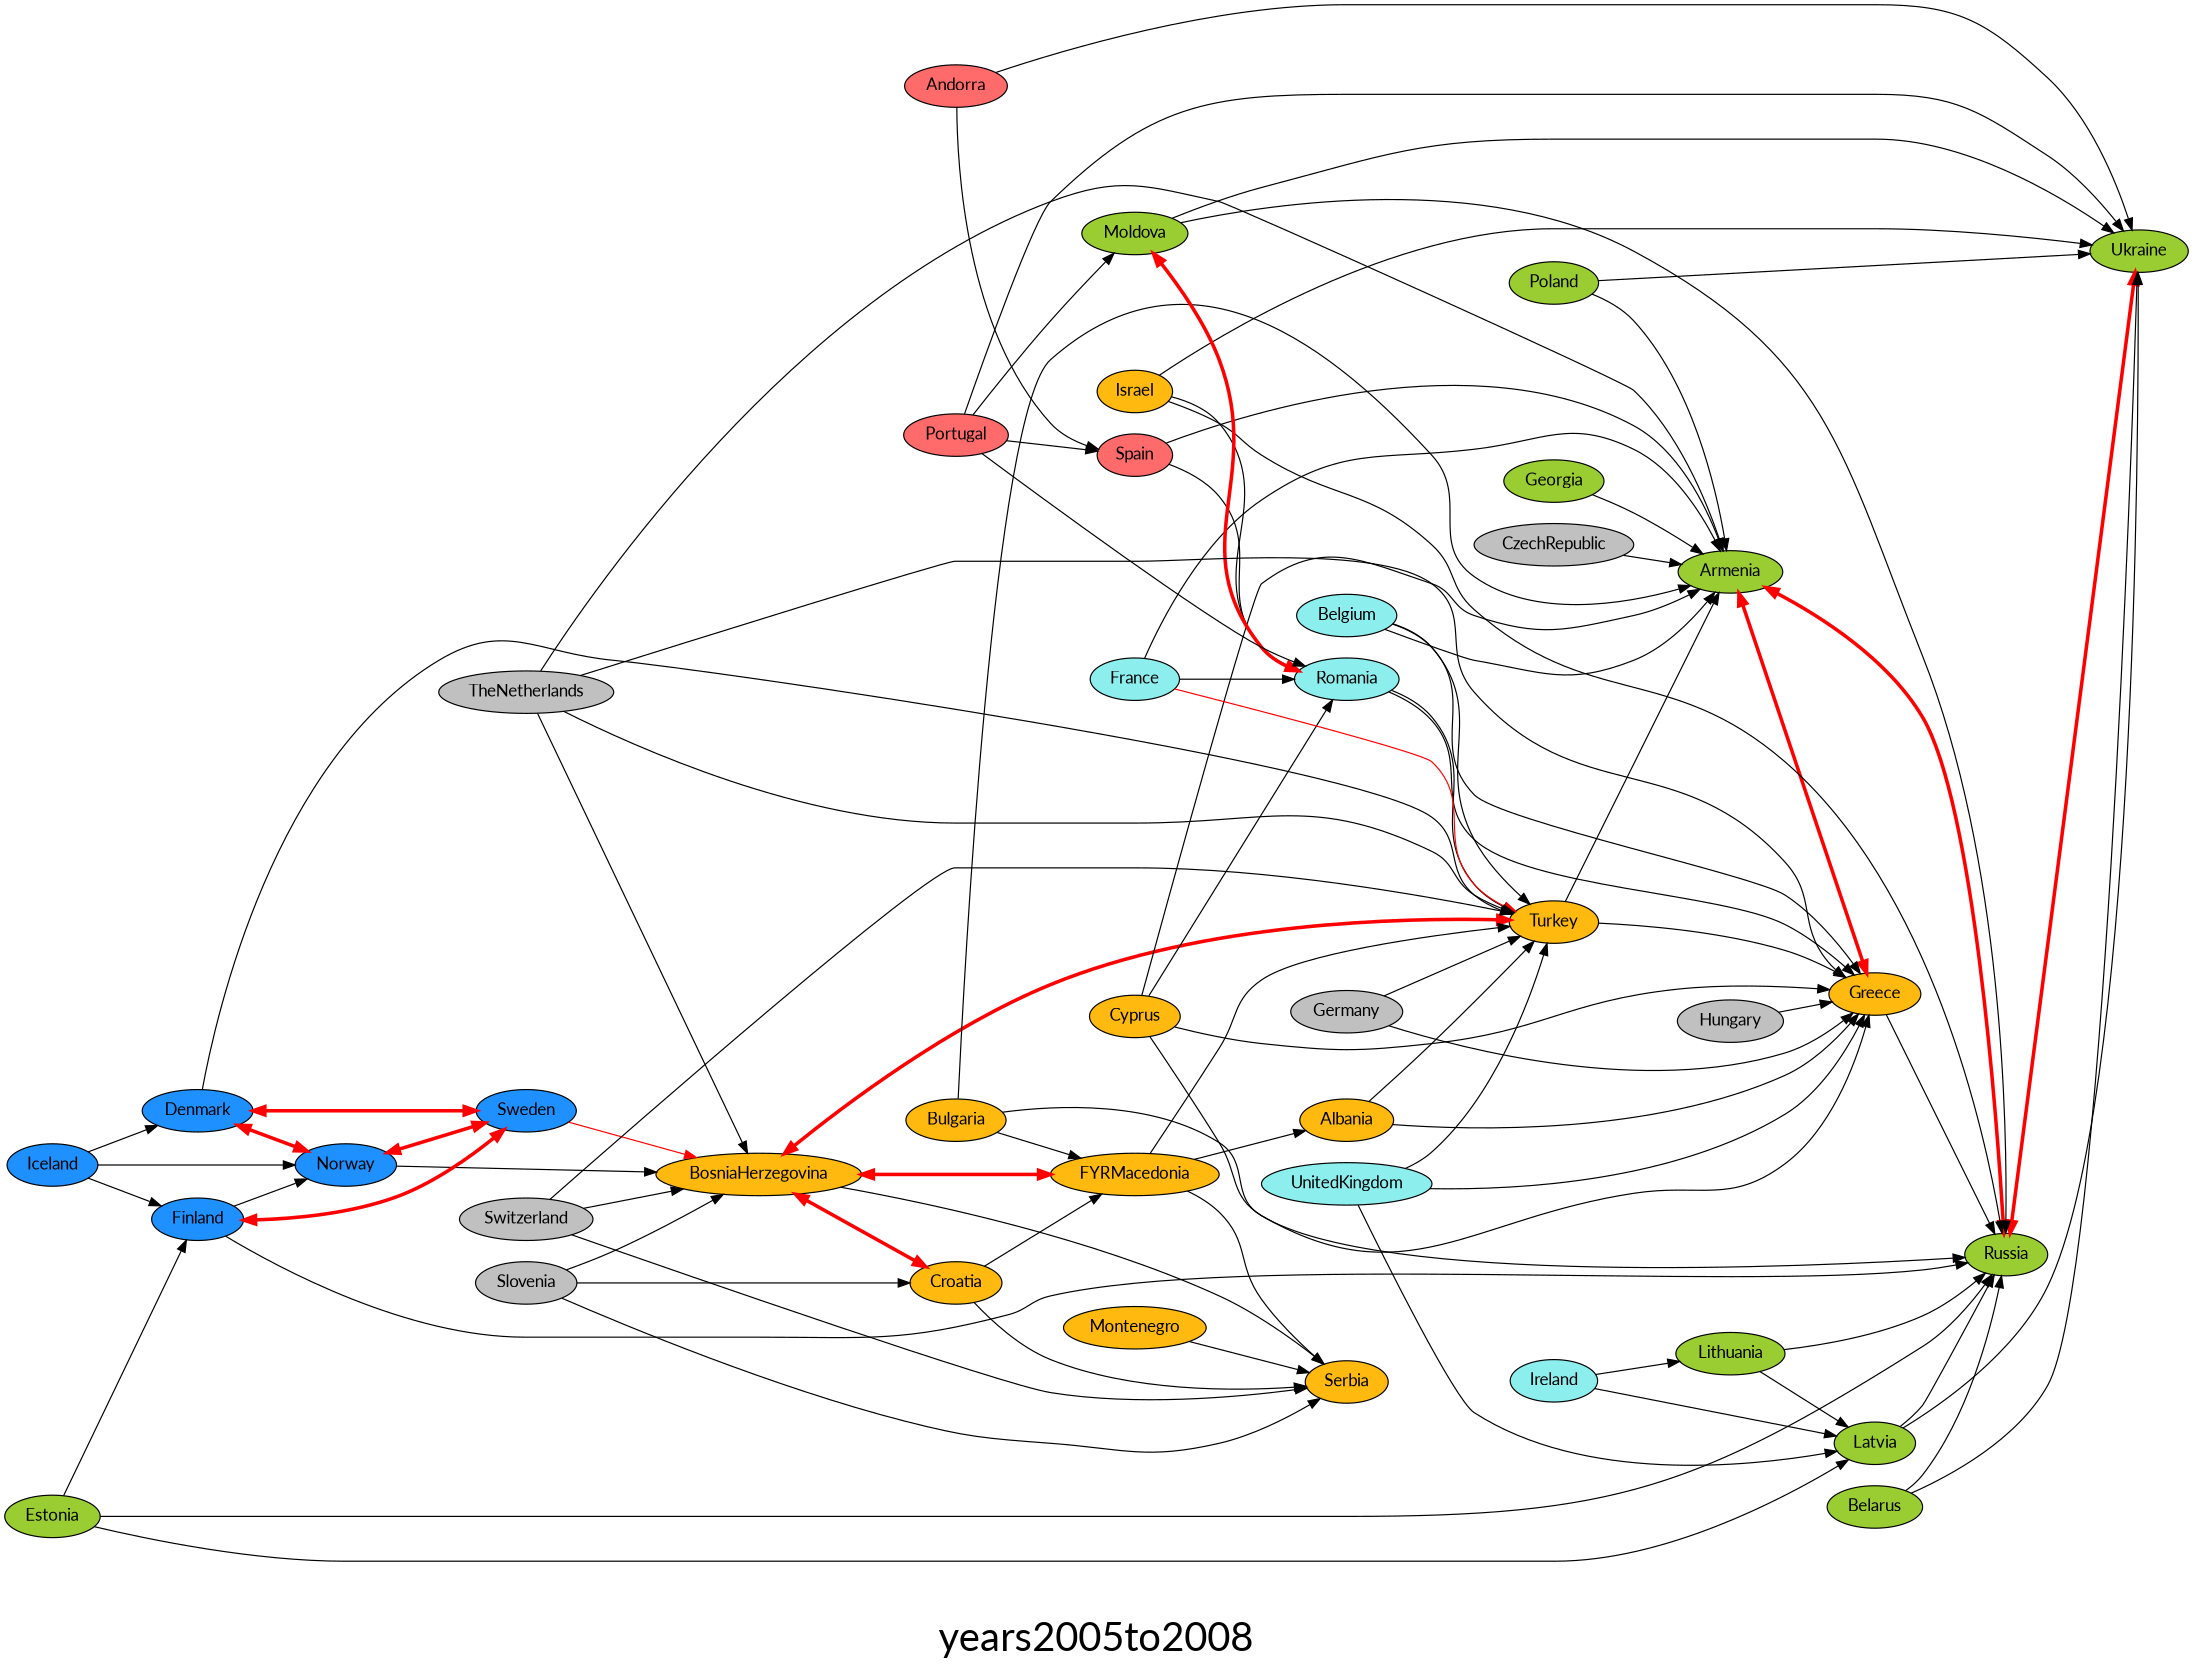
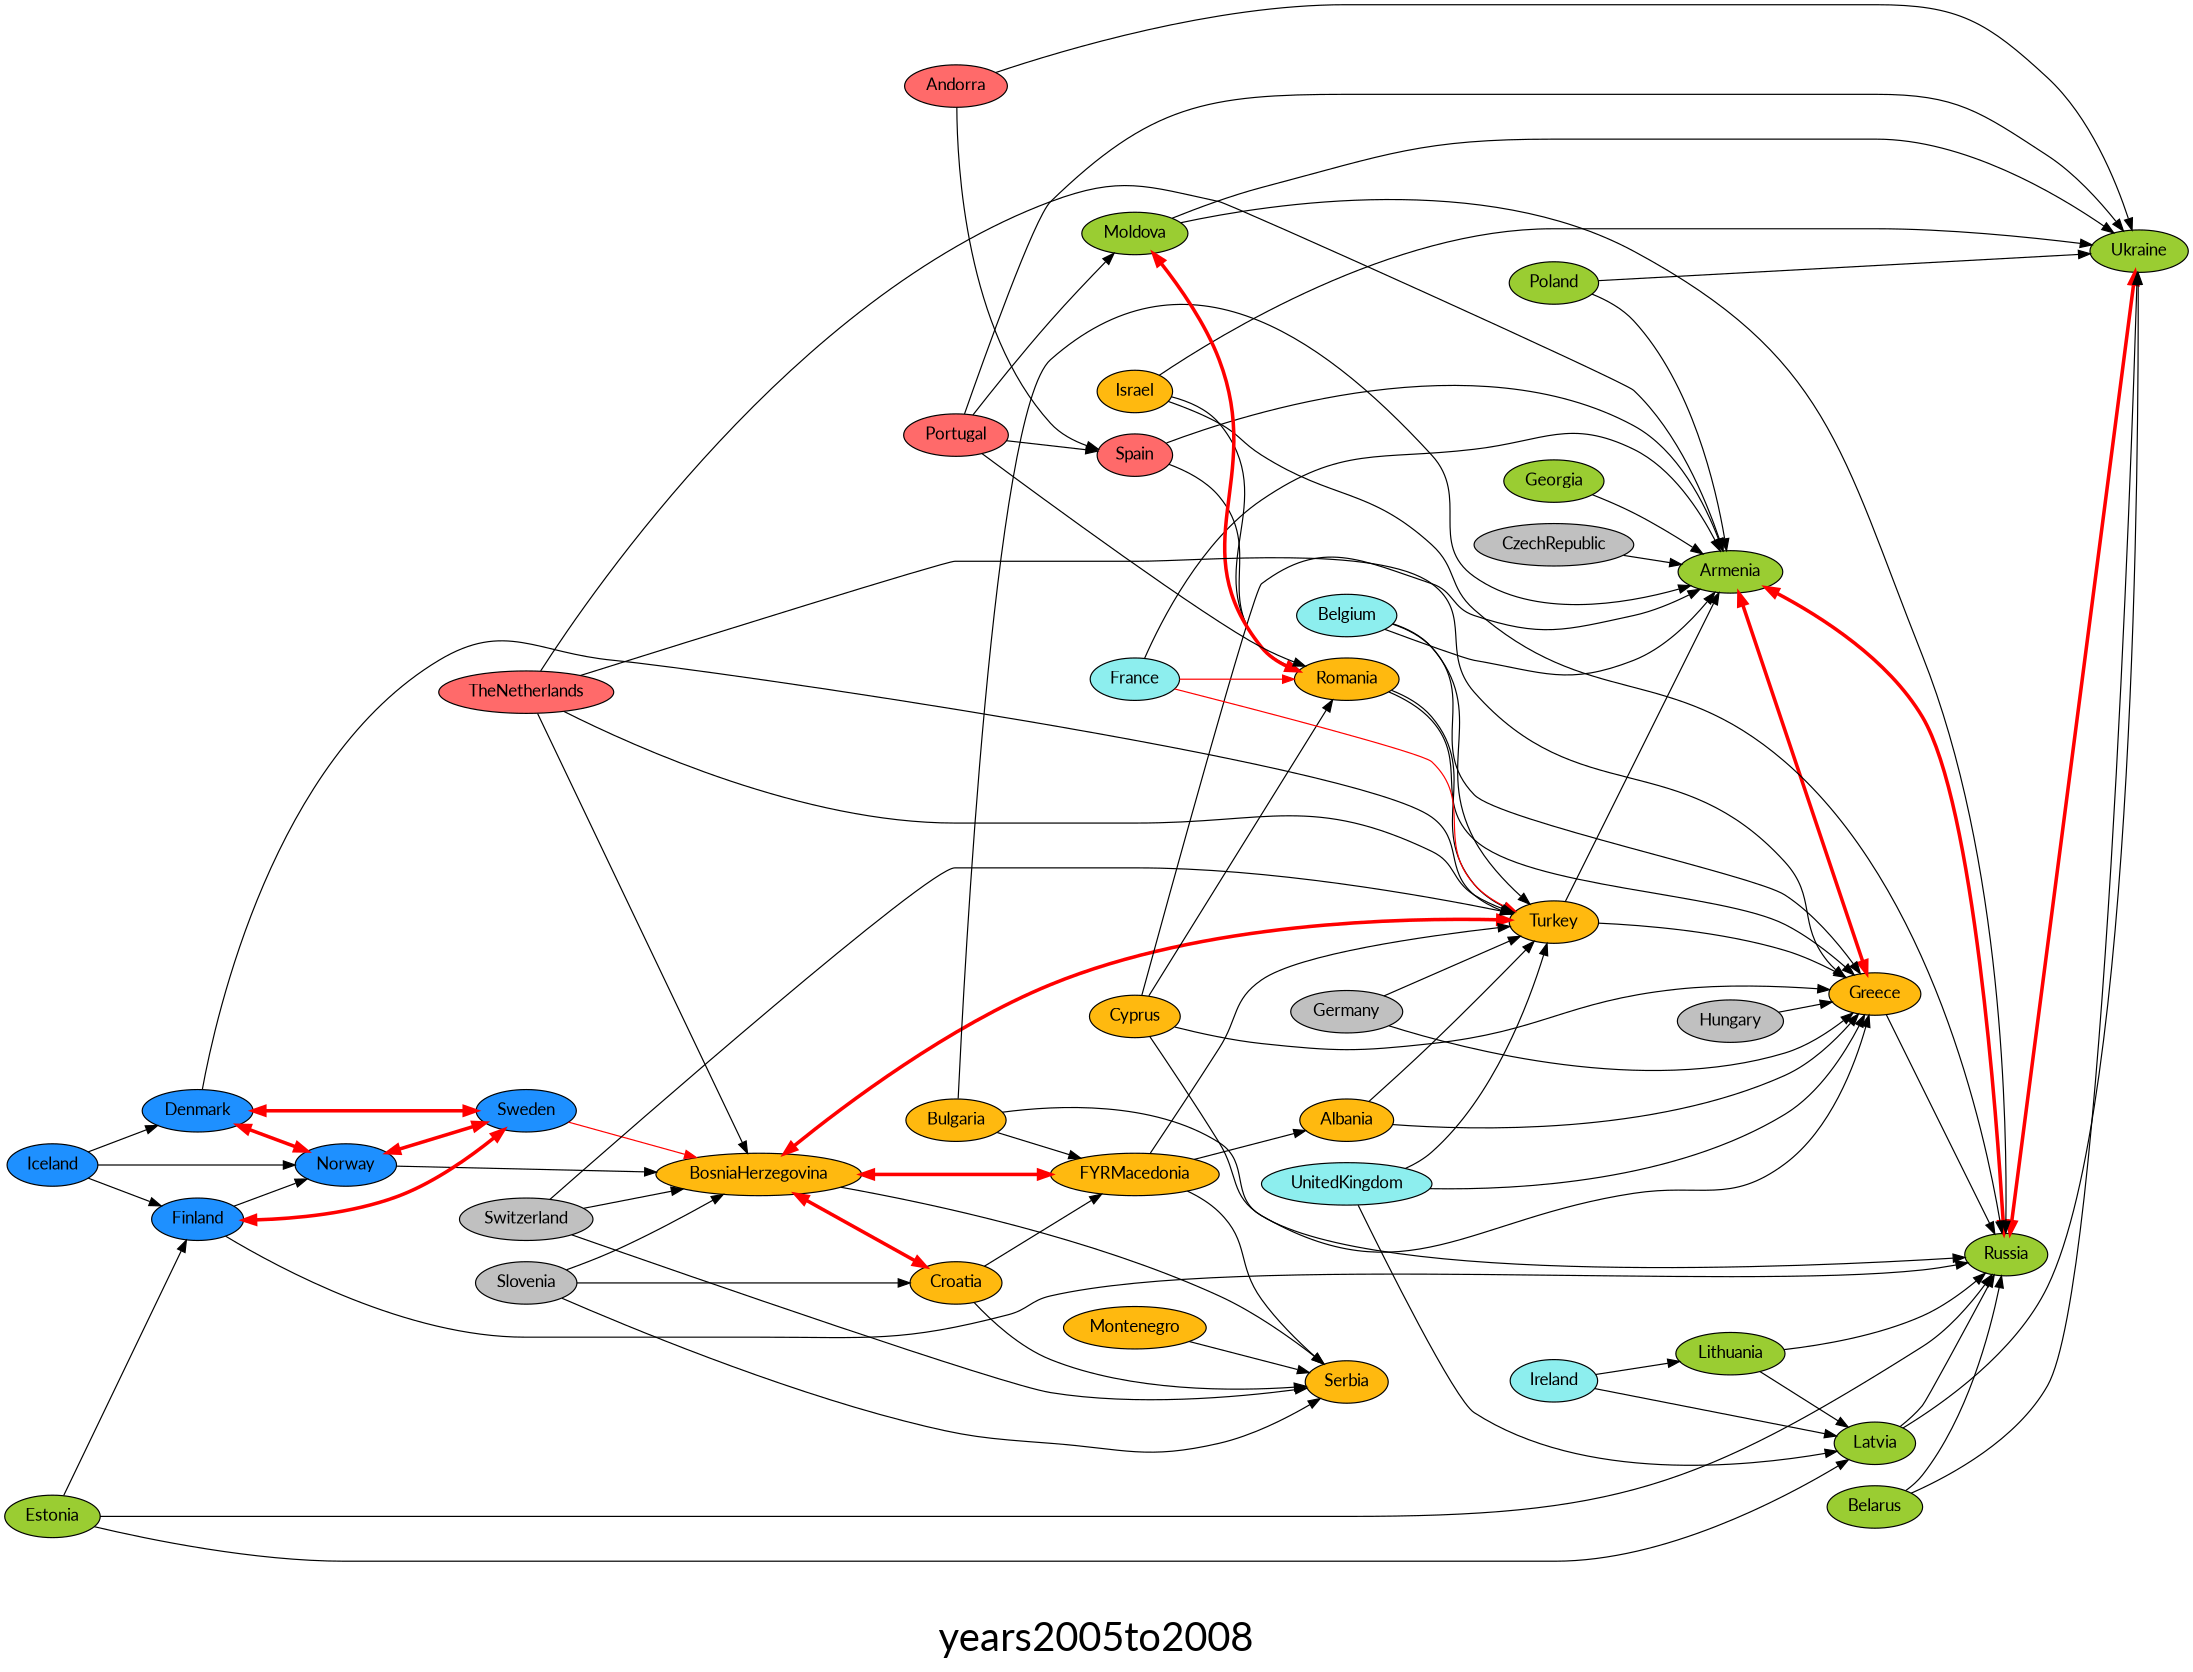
edge "France" -> "Romania": color black -> red
node "Romania": fillcolor darkslategray2 -> darkgoldenrod1
node "TheNetherlands": fillcolor gray -> indianred1
